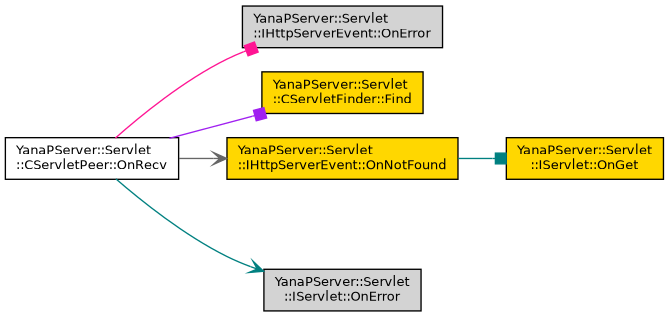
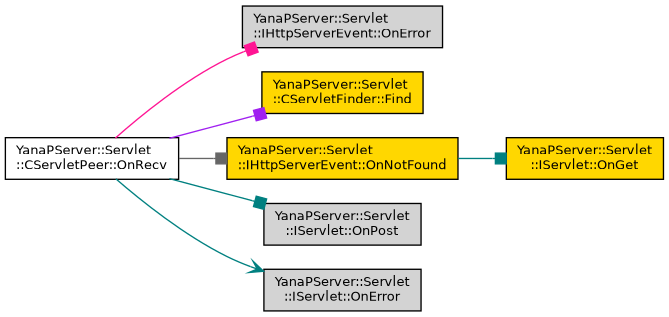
edge "YanaPServer::Servlet ::CServletPeer::OnRecv" -> "YanaPServer::Servlet ::IHttpServerEvent::OnNotFound": arrowhead vee -> box
node "YanaPServer::Servlet ::IServlet::OnPost": added
